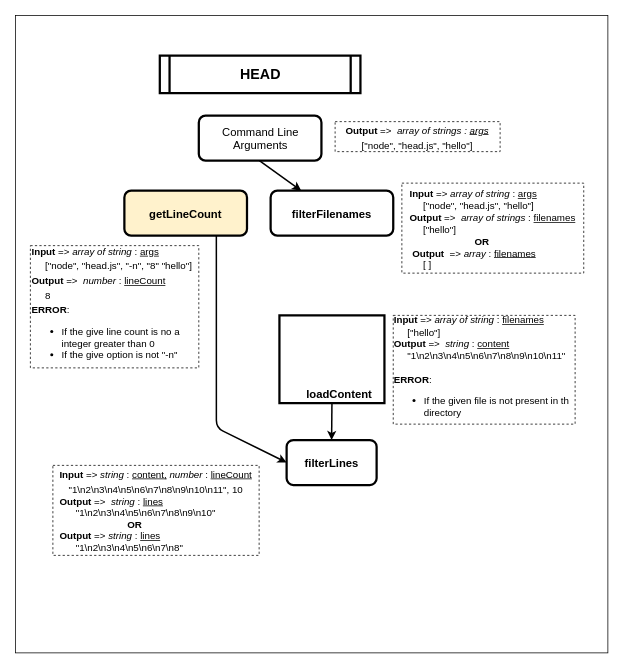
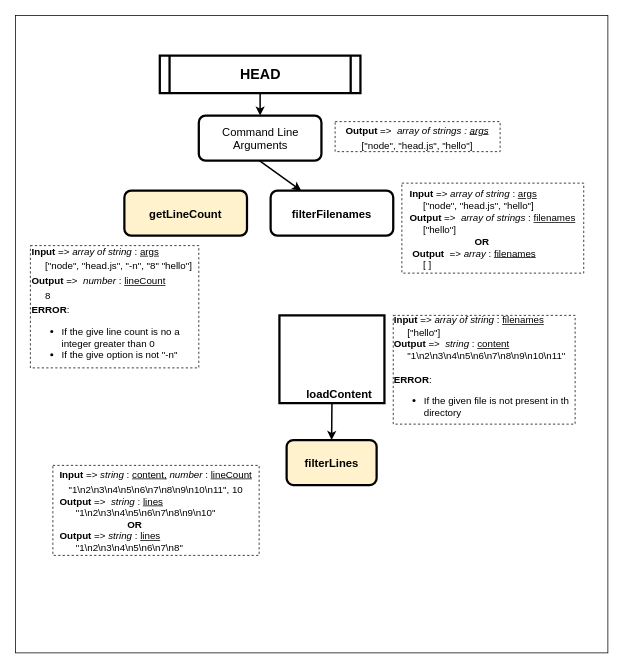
edge "HEAD" -> "Command Line Arguments": added
edge "getLineCount" -> "filterLines": removed
node "filterLines": fillcolor #ffffff -> #fff2cc
